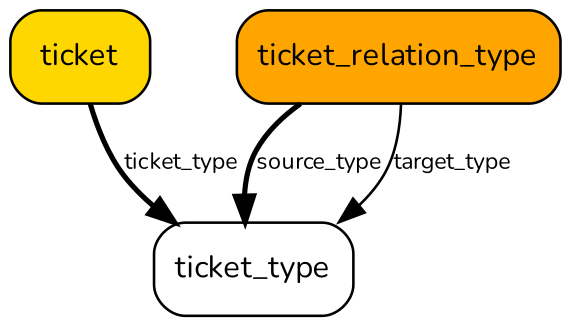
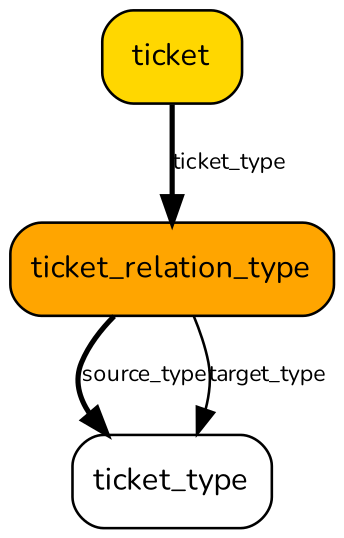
edge "ticket" -> "ticket_type": now "ticket" -> "ticket_relation_type"
